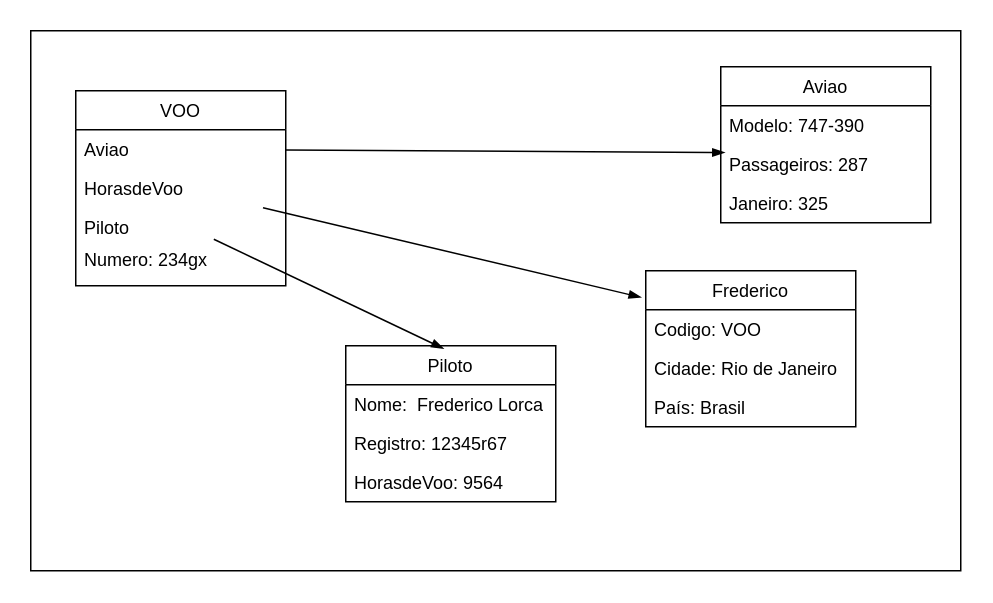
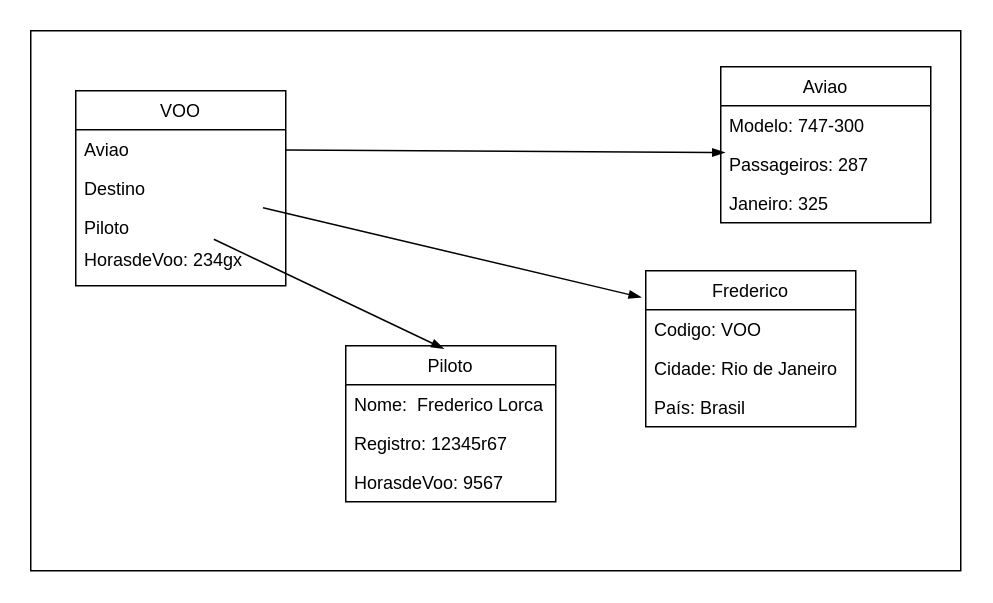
node "Modelo: 747-390": label "Modelo: 747-390" -> "Modelo: 747-300"
node "HorasdeVoo": label "HorasdeVoo" -> "Destino"
node "Numero: 234gx": label "Numero: 234gx" -> "HorasdeVoo: 234gx"
node "HorasdeVoo: 9564": label "HorasdeVoo: 9564" -> "HorasdeVoo: 9567"
